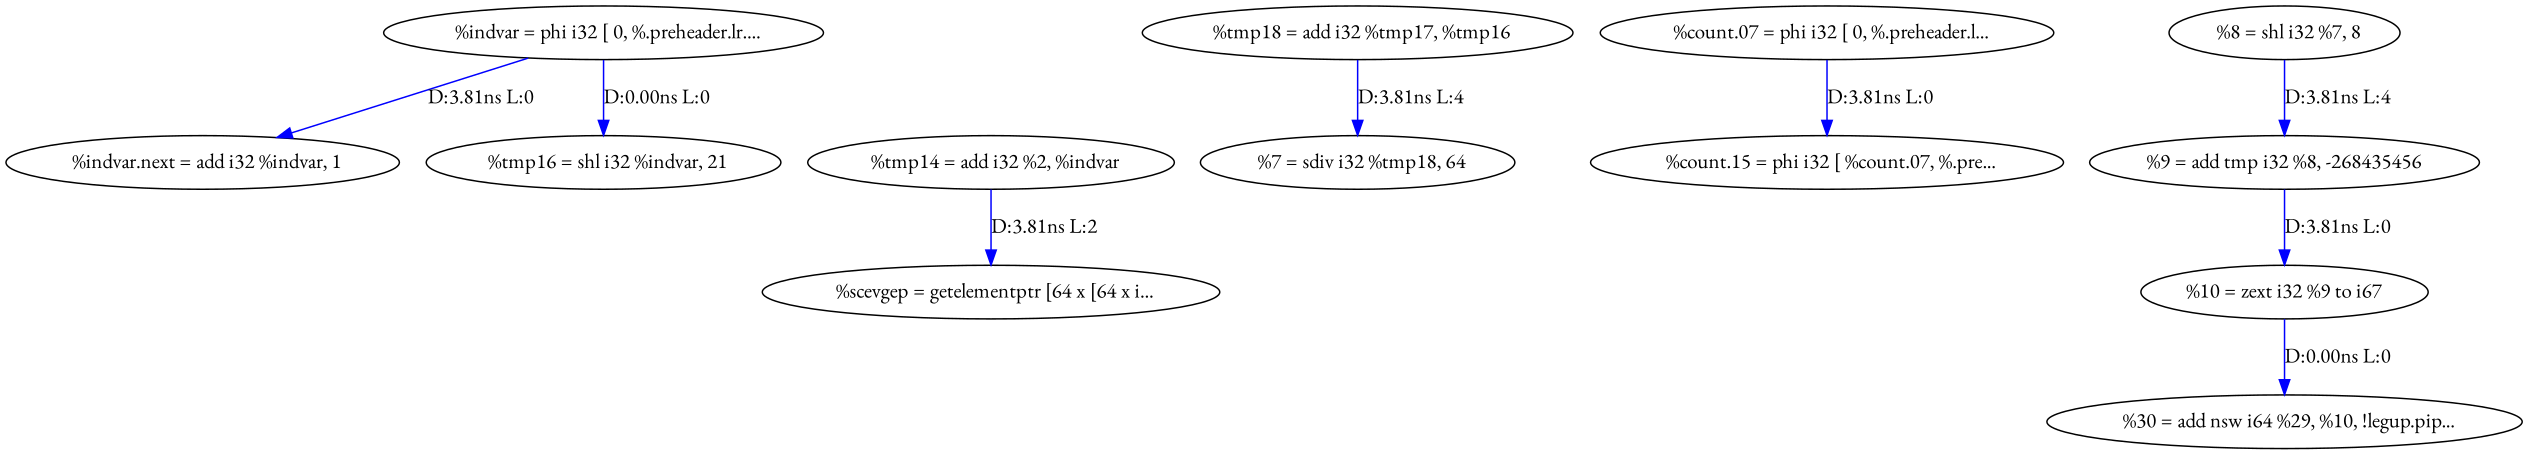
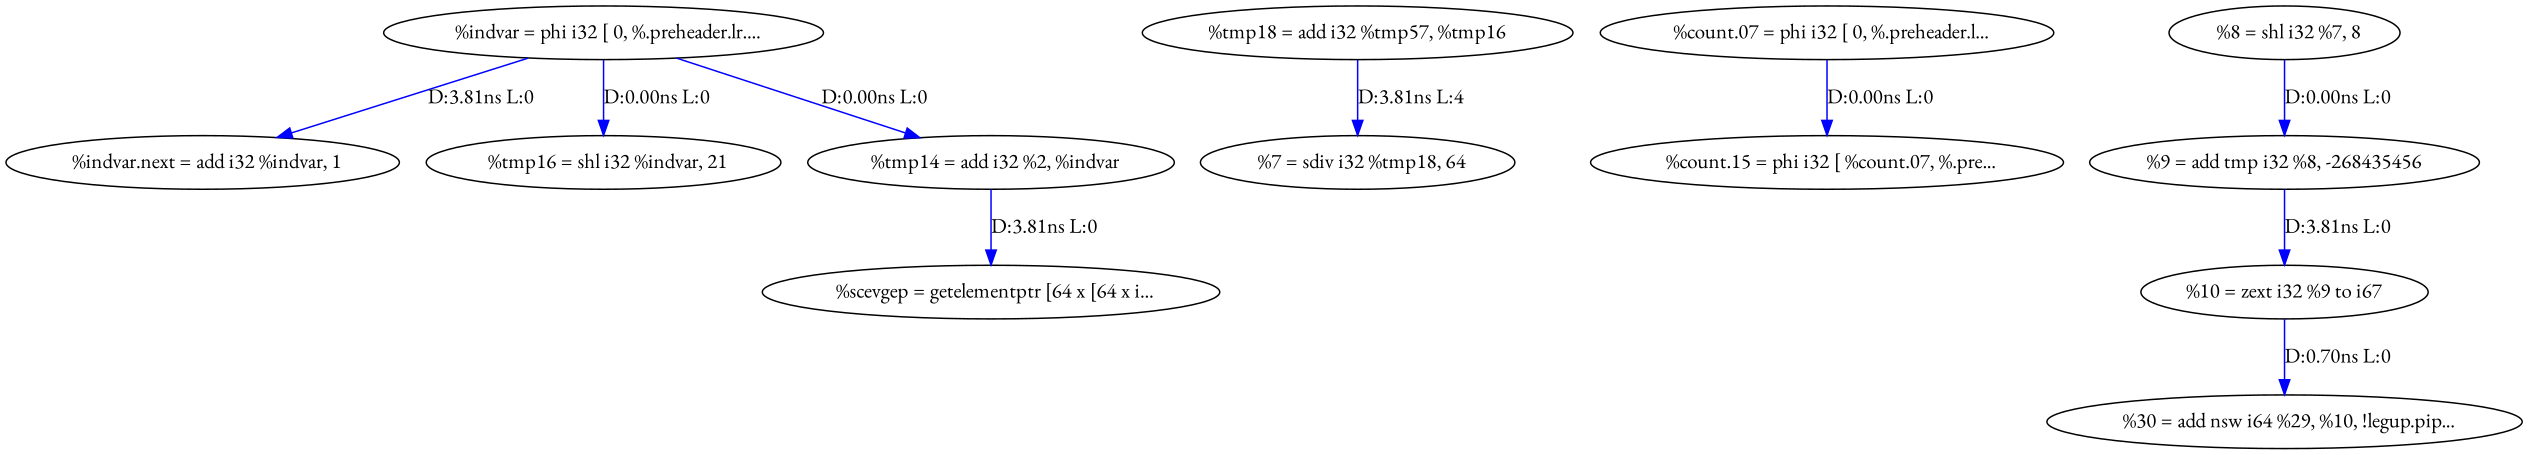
node "%tmp18 = add i32 %tmp17, %tmp16": label "%tmp18 = add i32 %tmp17, %tmp16" -> "%tmp18 = add i32 %tmp57, %tmp16"
edge "%indvar = phi i32 [ 0, %.preheader.lr...." -> "%tmp14 = add i32 %2, %indvar": added, label "D:0.00ns L:0"
edge "%count.07 = phi i32 [ 0, %.preheader.l..." -> "%count.15 = phi i32 [ %count.07, %.pre...": label "D:3.81ns L:0" -> "D:0.00ns L:0"
edge "%8 = shl i32 %7, 8" -> "%9 = add tmp i32 %8, -268435456": label "D:3.81ns L:4" -> "D:0.00ns L:0"
edge "%tmp14 = add i32 %2, %indvar" -> "%scevgep = getelementptr [64 x [64 x i...": label "D:3.81ns L:2" -> "D:3.81ns L:0"
edge "%10 = zext i32 %9 to i67" -> "%30 = add nsw i64 %29, %10, !legup.pip...": label "D:0.00ns L:0" -> "D:0.70ns L:0"
